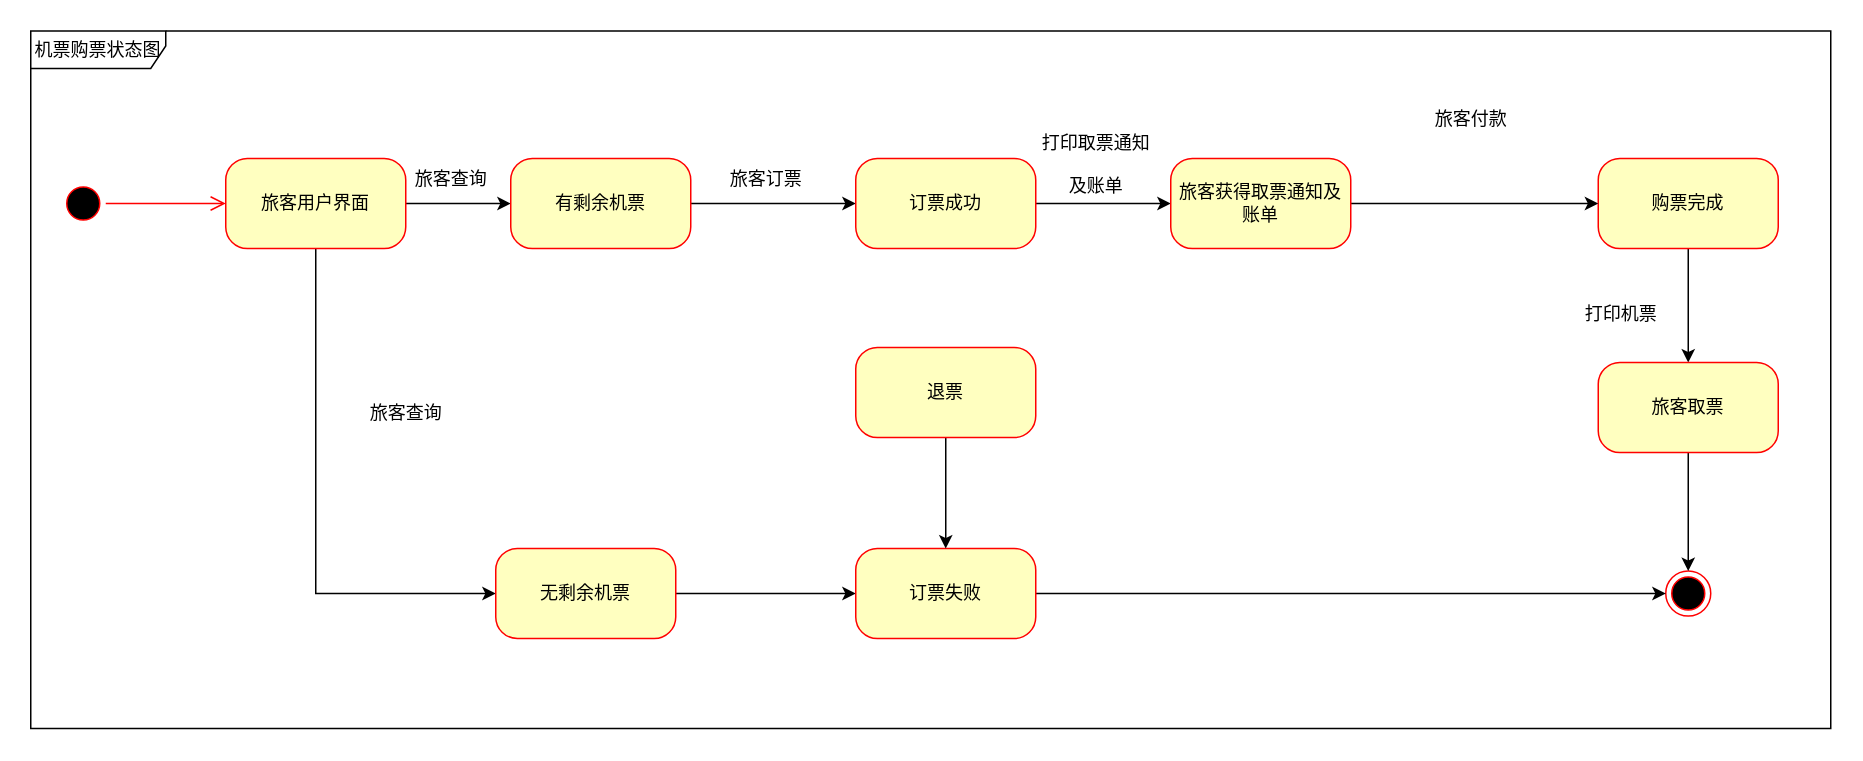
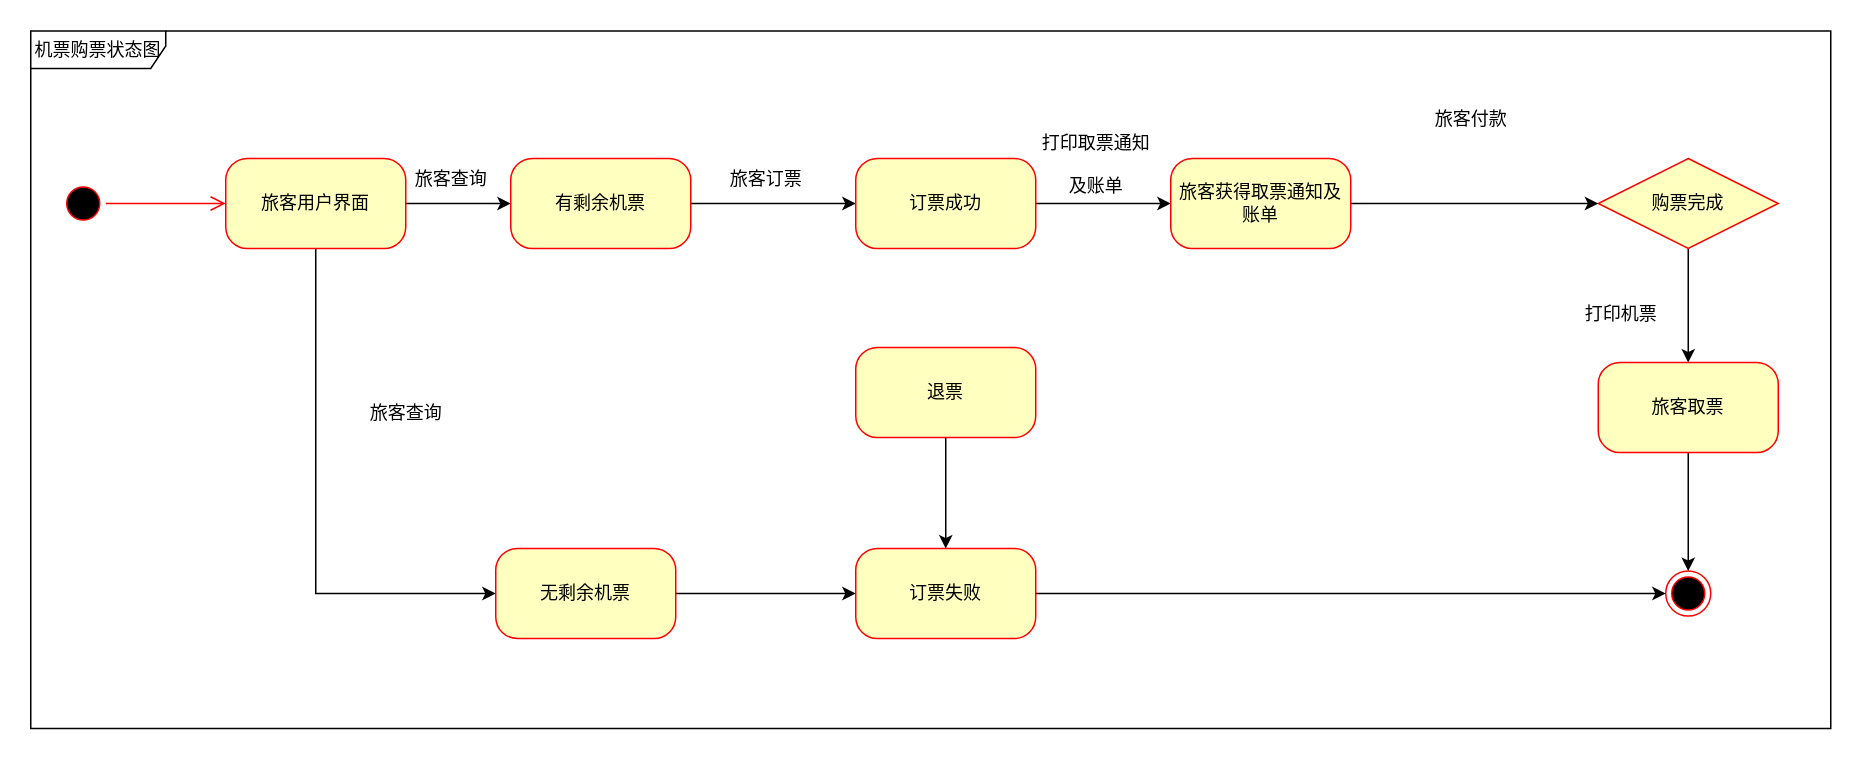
node "购票完成": shape rounded rectangle -> diamond
